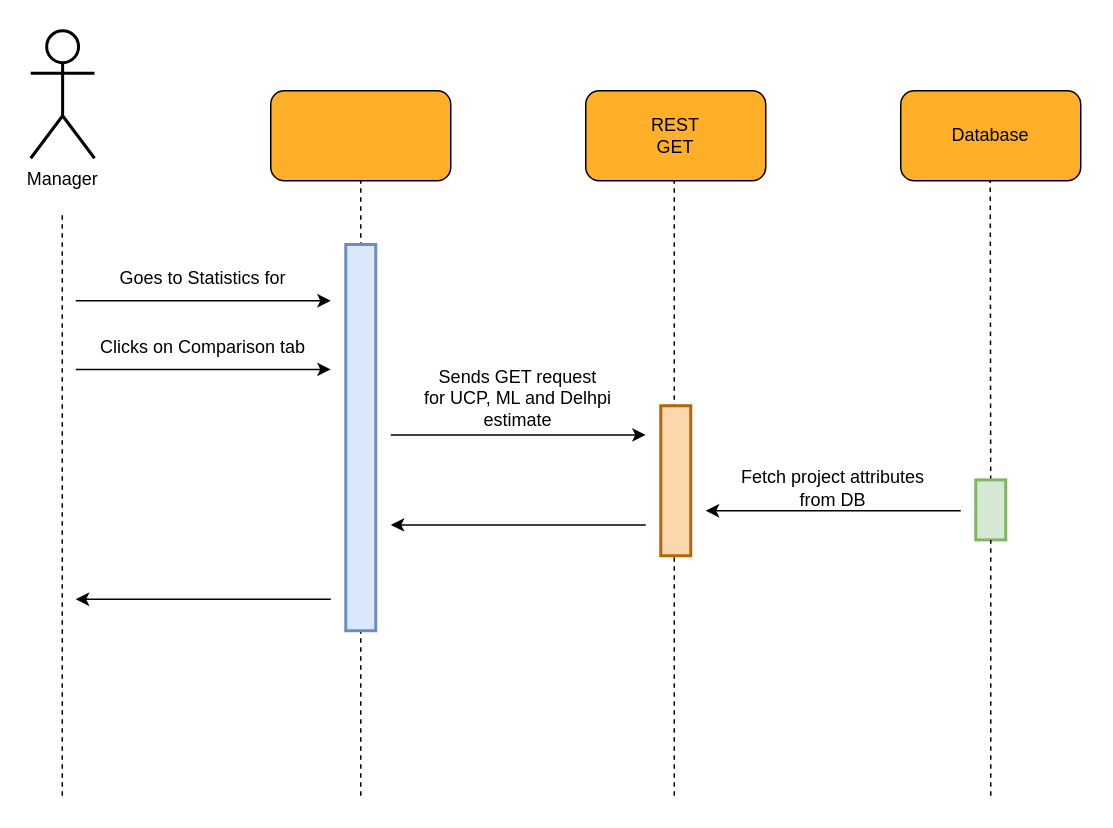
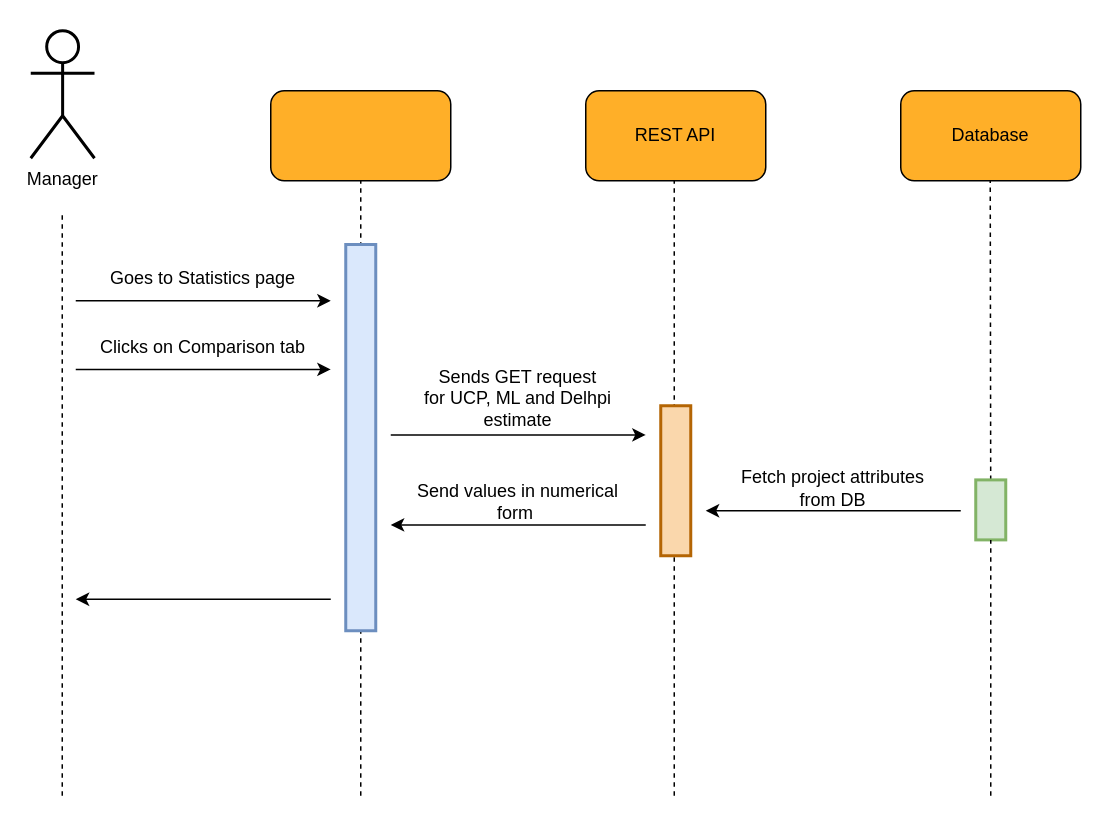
node "REST GET": label "REST GET" -> "REST API"
node "Goes to Statistics for": label "Goes to Statistics for" -> "Goes to Statistics page"
node "Send values in numerical form": added
